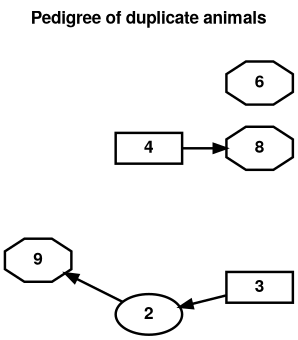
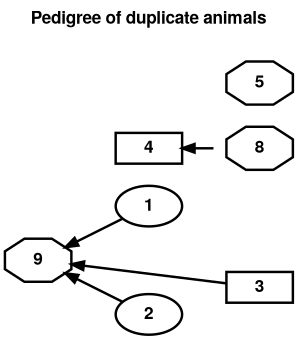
node "6": label "6" -> "5"
edge "4" -> "8": reversed
node "1": added
edge "3" -> "2": now "3" -> "9"
